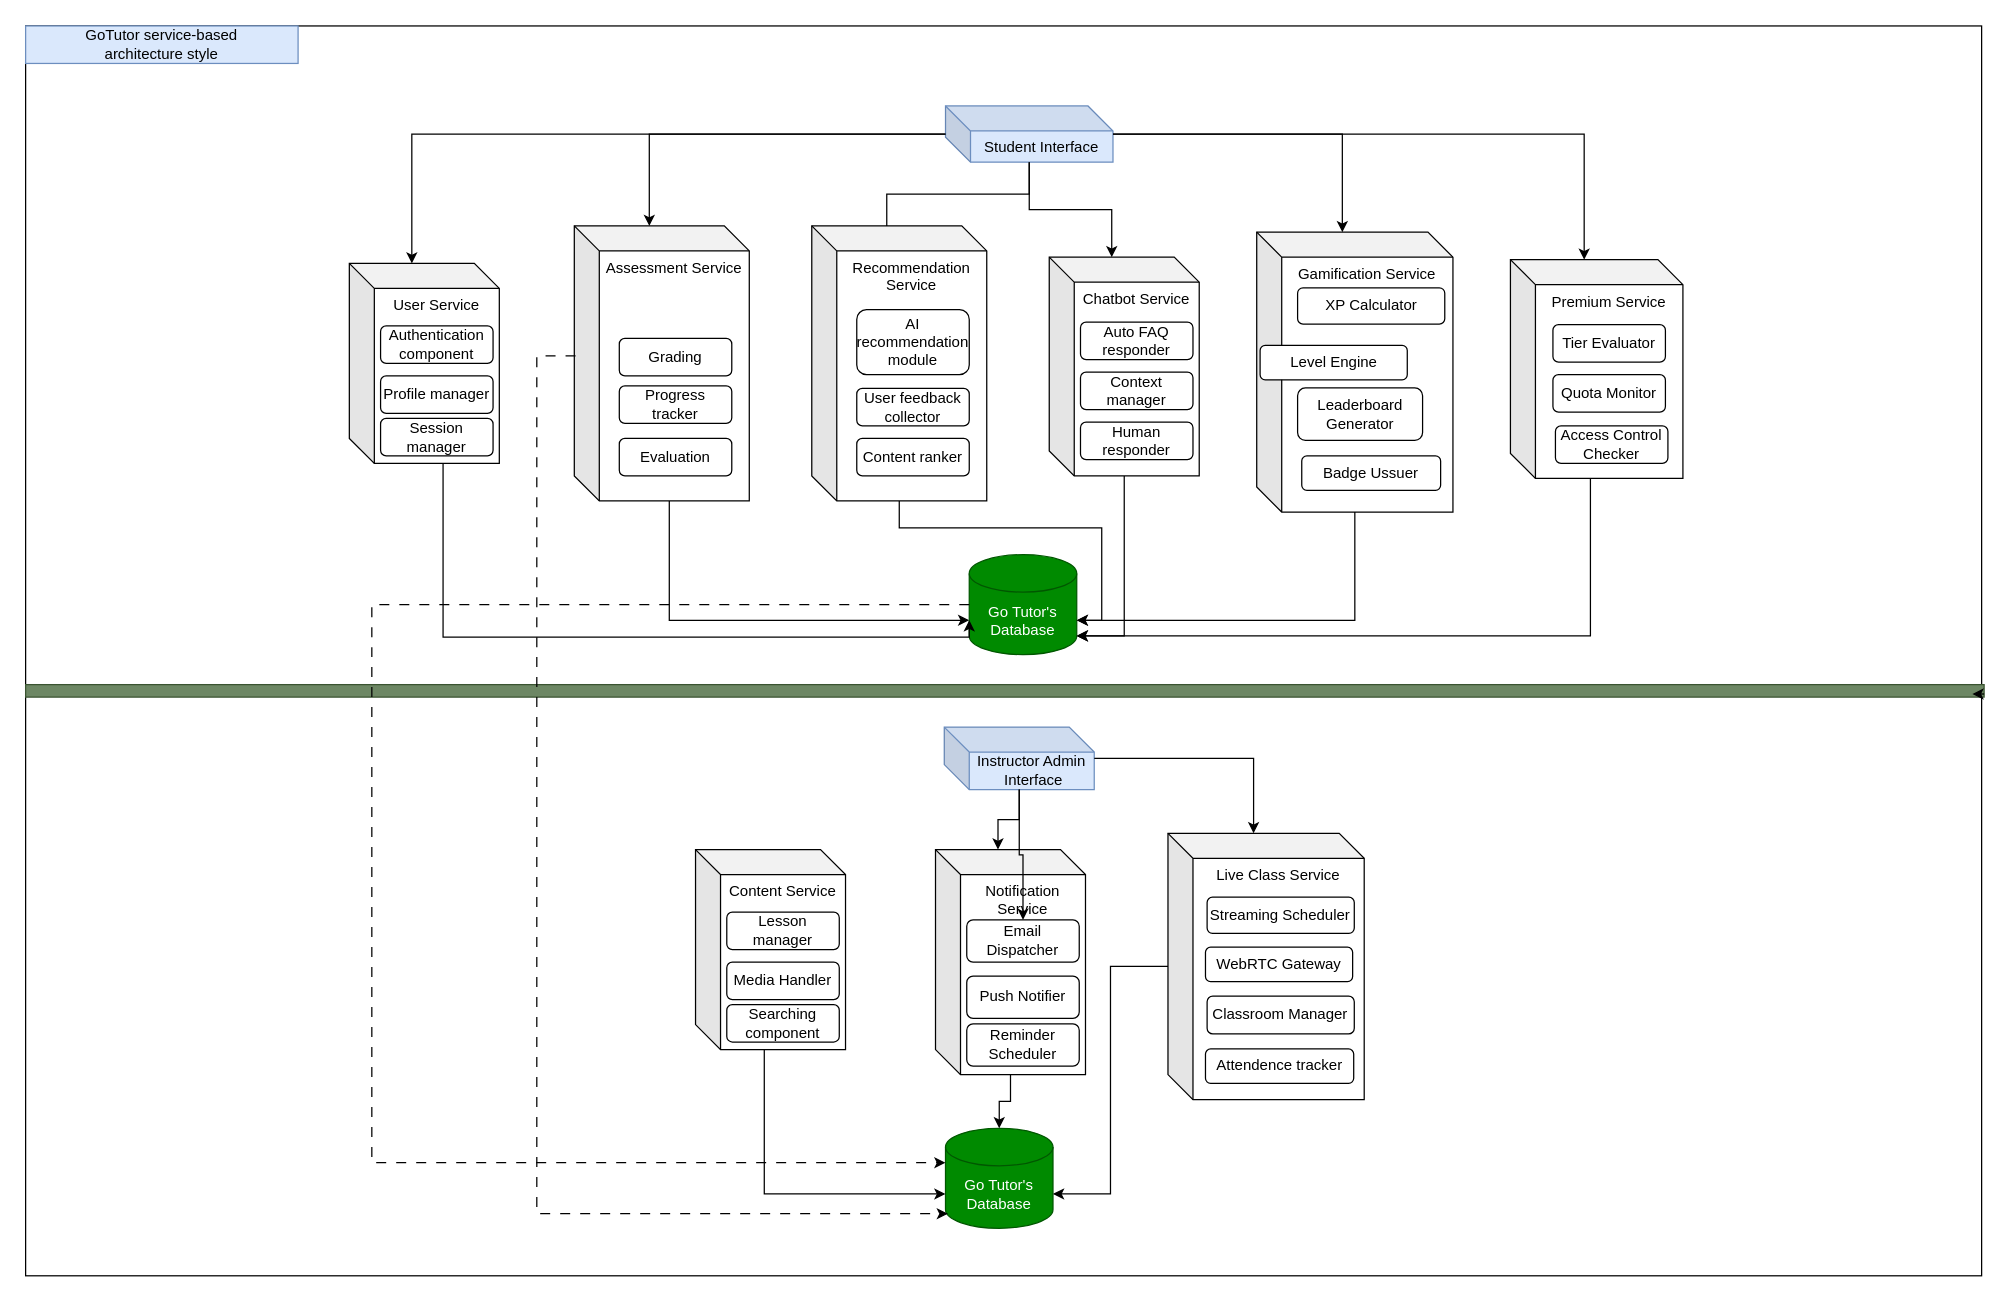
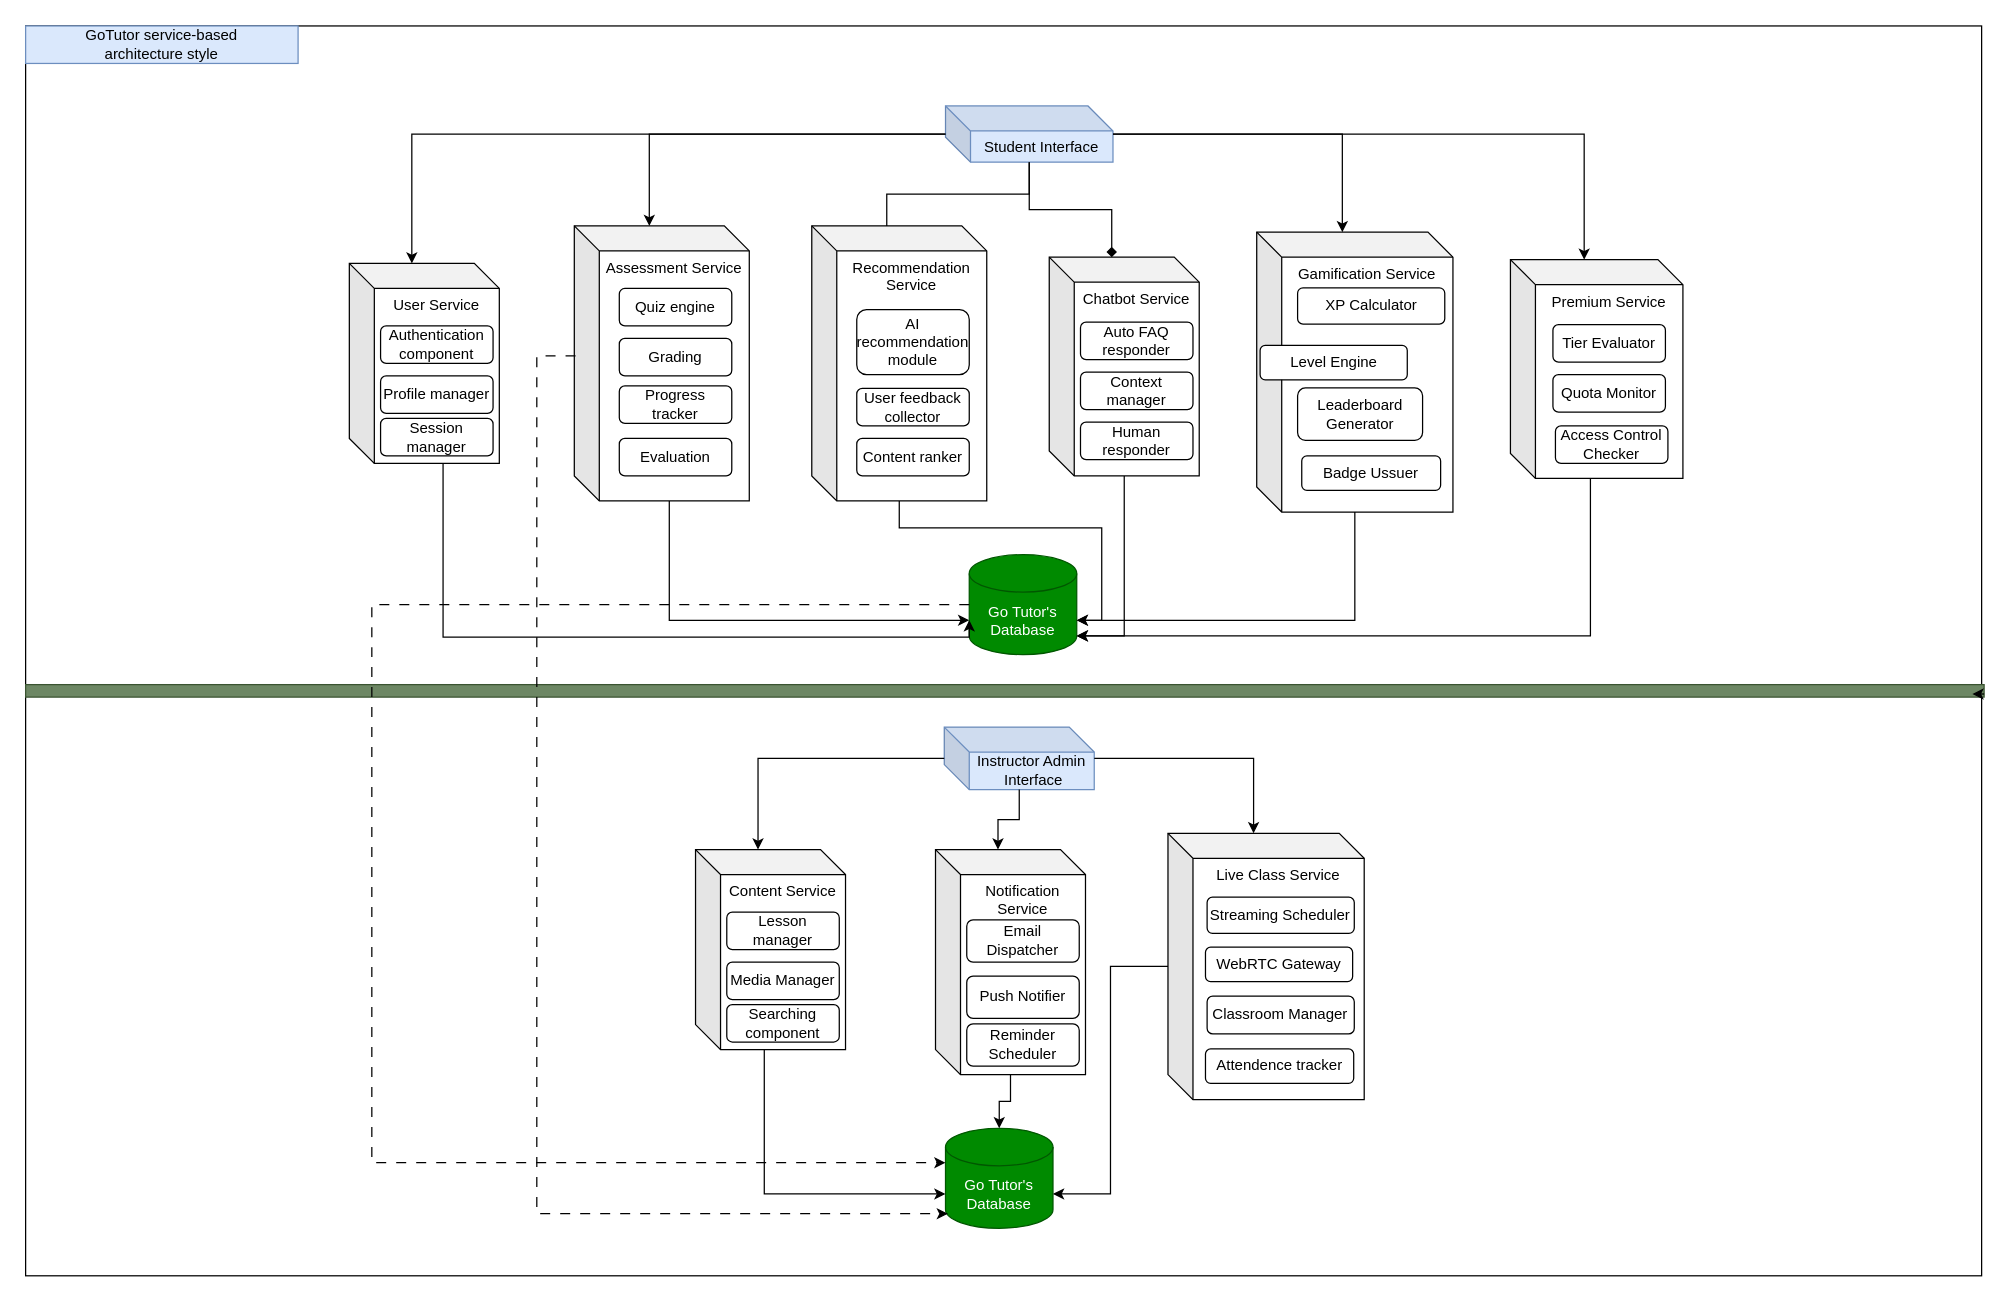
edge "Student Interface" -> "Chatbot Service": arrowhead classic -> diamond
node "Quiz engine": added
edge "Instructor Admin Interface" -> "Email Dispatcher": now "Instructor Admin Interface" -> "Content Service"
node "Media Handler": label "Media Handler" -> "Media Manager"
